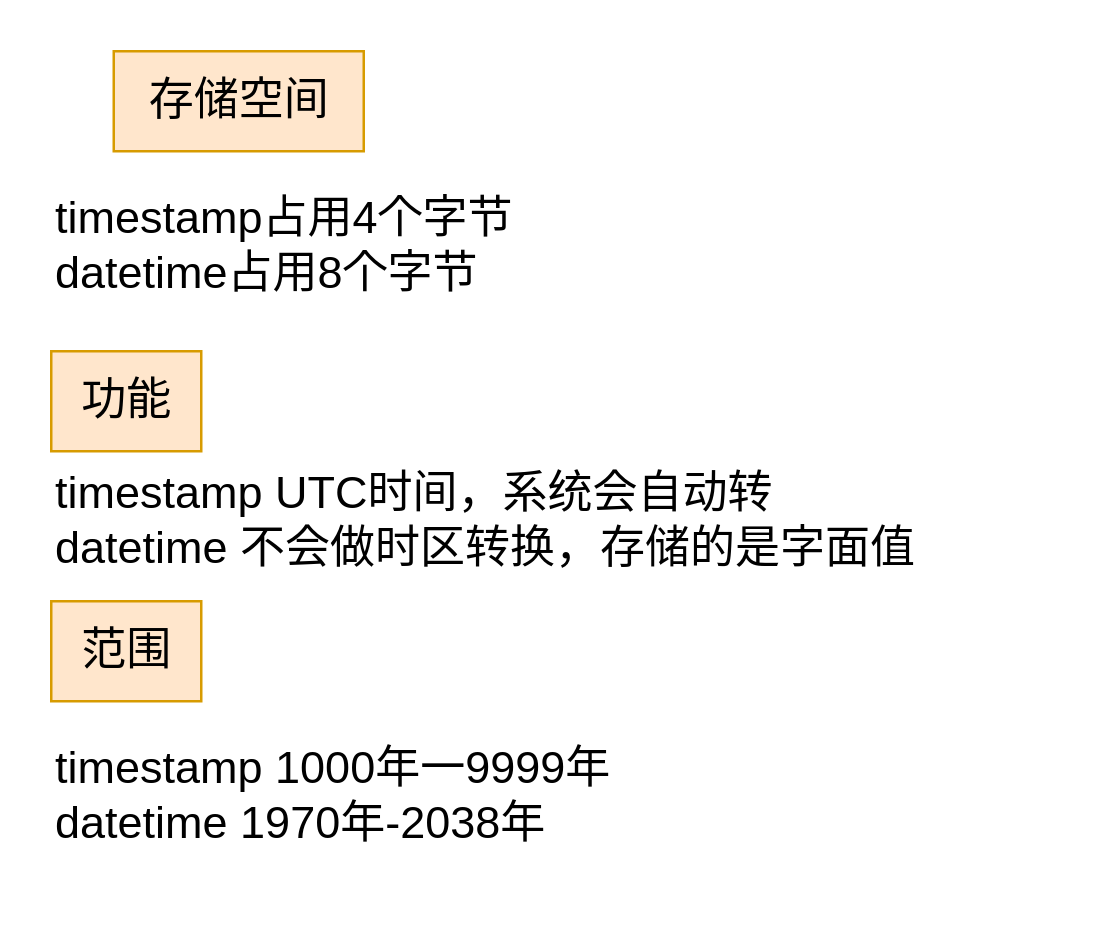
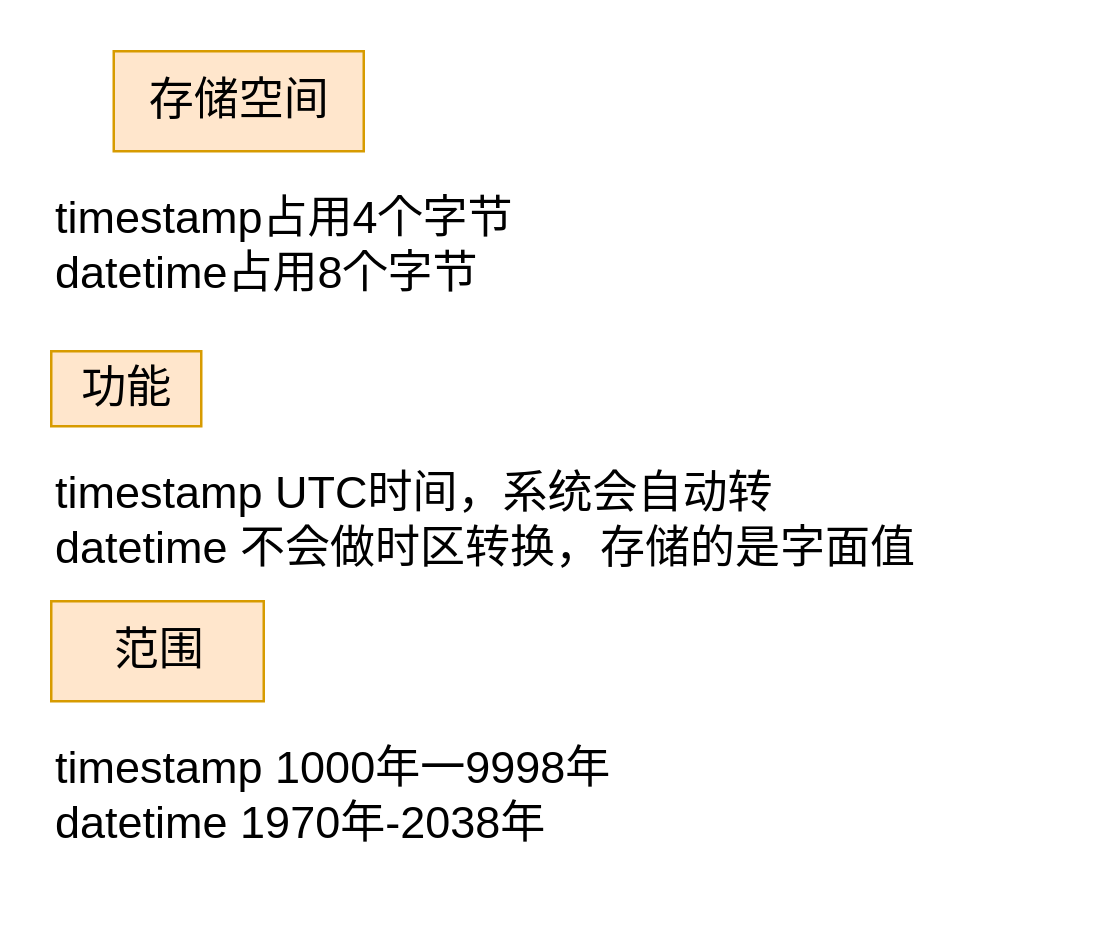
node "功能": size 150x100 -> 150x75
node "范围": size 150x100 -> 213x100
node "timestamp 1000年一9999年 datetime 1970年-2038年": label "timestamp 1000年一9999年 datetime 1970年-2038年" -> "timestamp 1000年一9998年 datetime 1970年-2038年"
